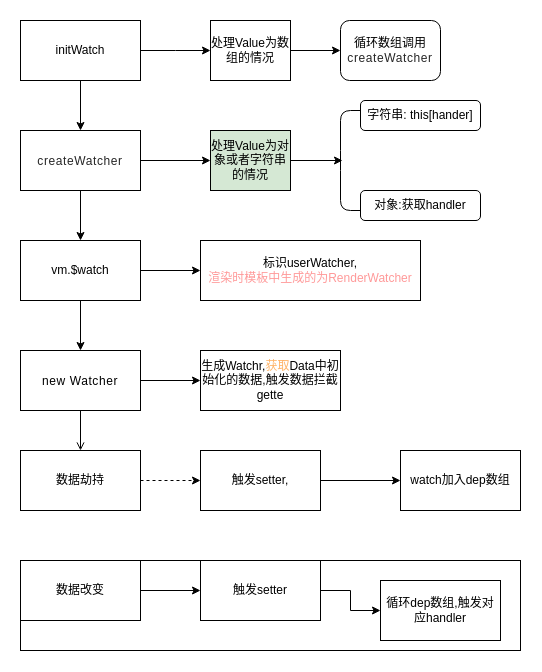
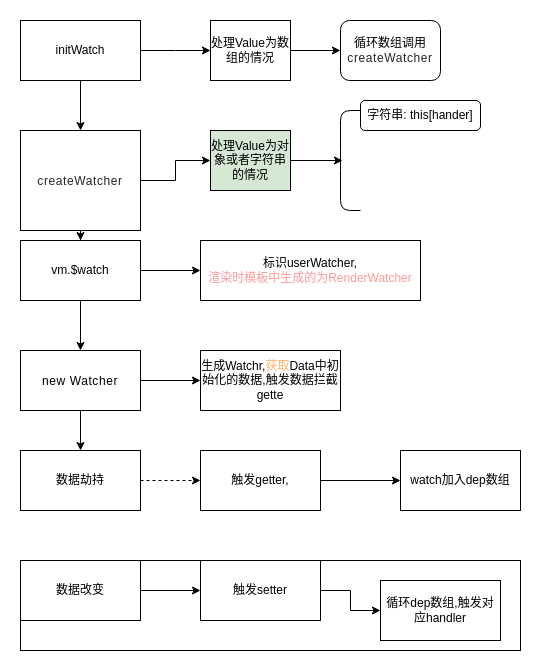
node "createWatcher": size 120x60 -> 120x100
node "对象:获取handler": removed
edge "new Watcher" -> "数据劫持": arrowhead open -> classic
node "触发setter,": label "触发setter," -> "触发getter,"
